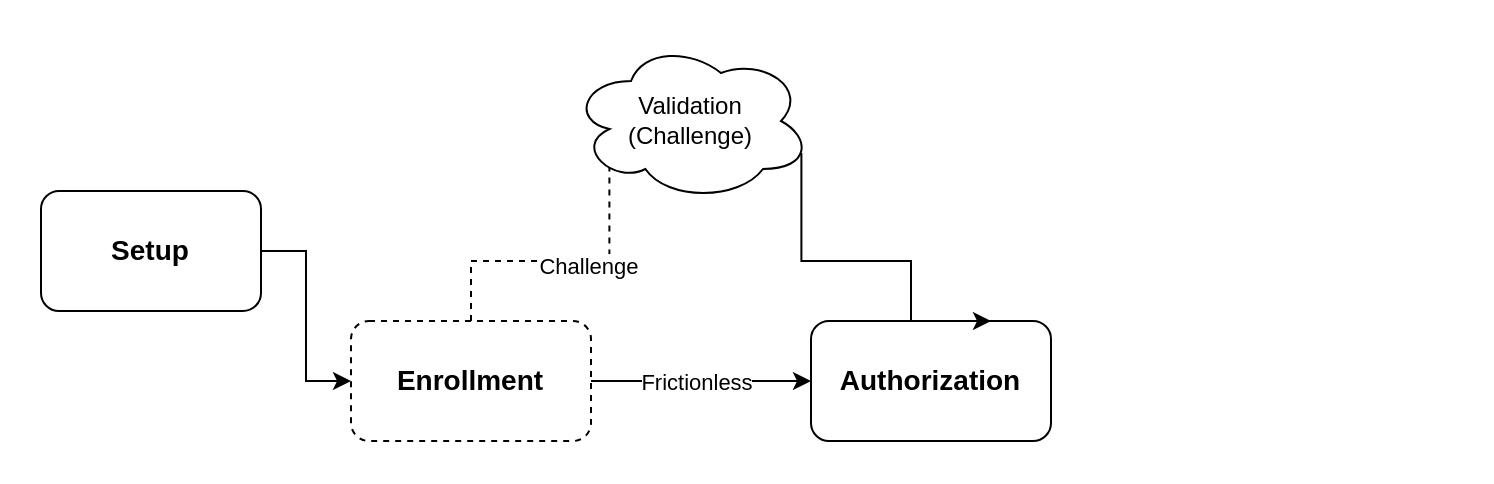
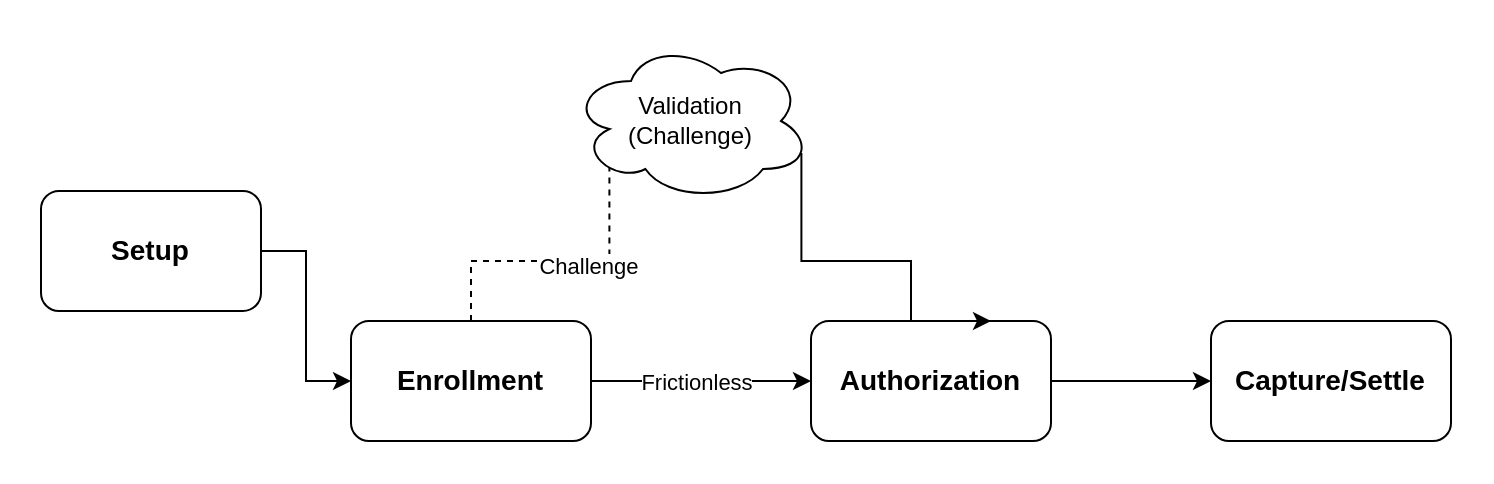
node "Enrollment": style dashed -> solid
edge "Authorization" -> "Capture/Settle": added
node "Capture/Settle": added
